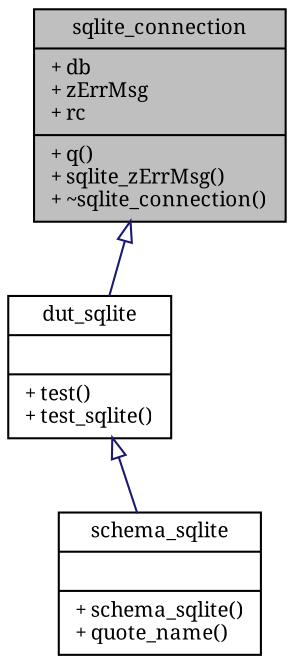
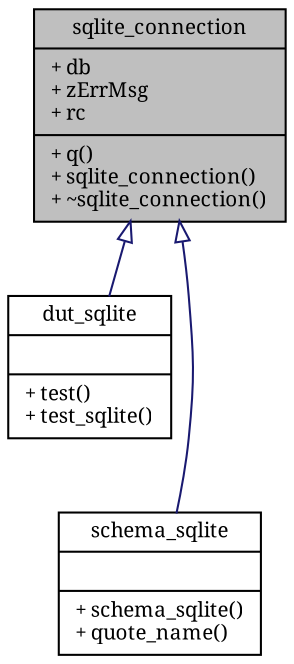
node "sqlite_connection": text "+ sqlite_zErrMsg()" -> "+ sqlite_connection()"
edge "schema_sqlite" -> "dut_sqlite": now "schema_sqlite" -> "sqlite_connection"
